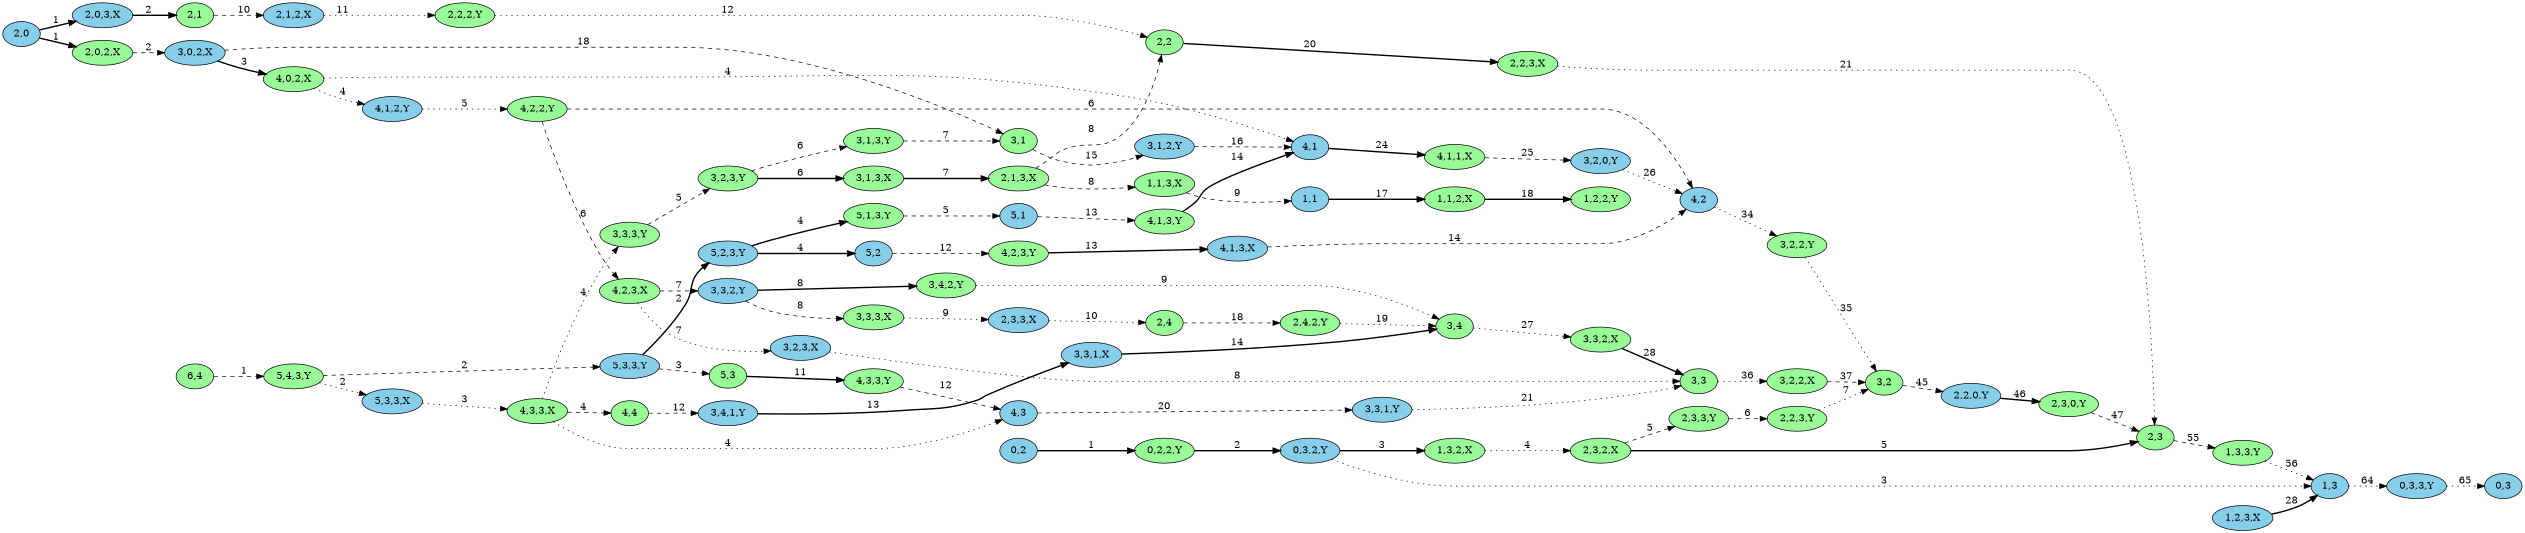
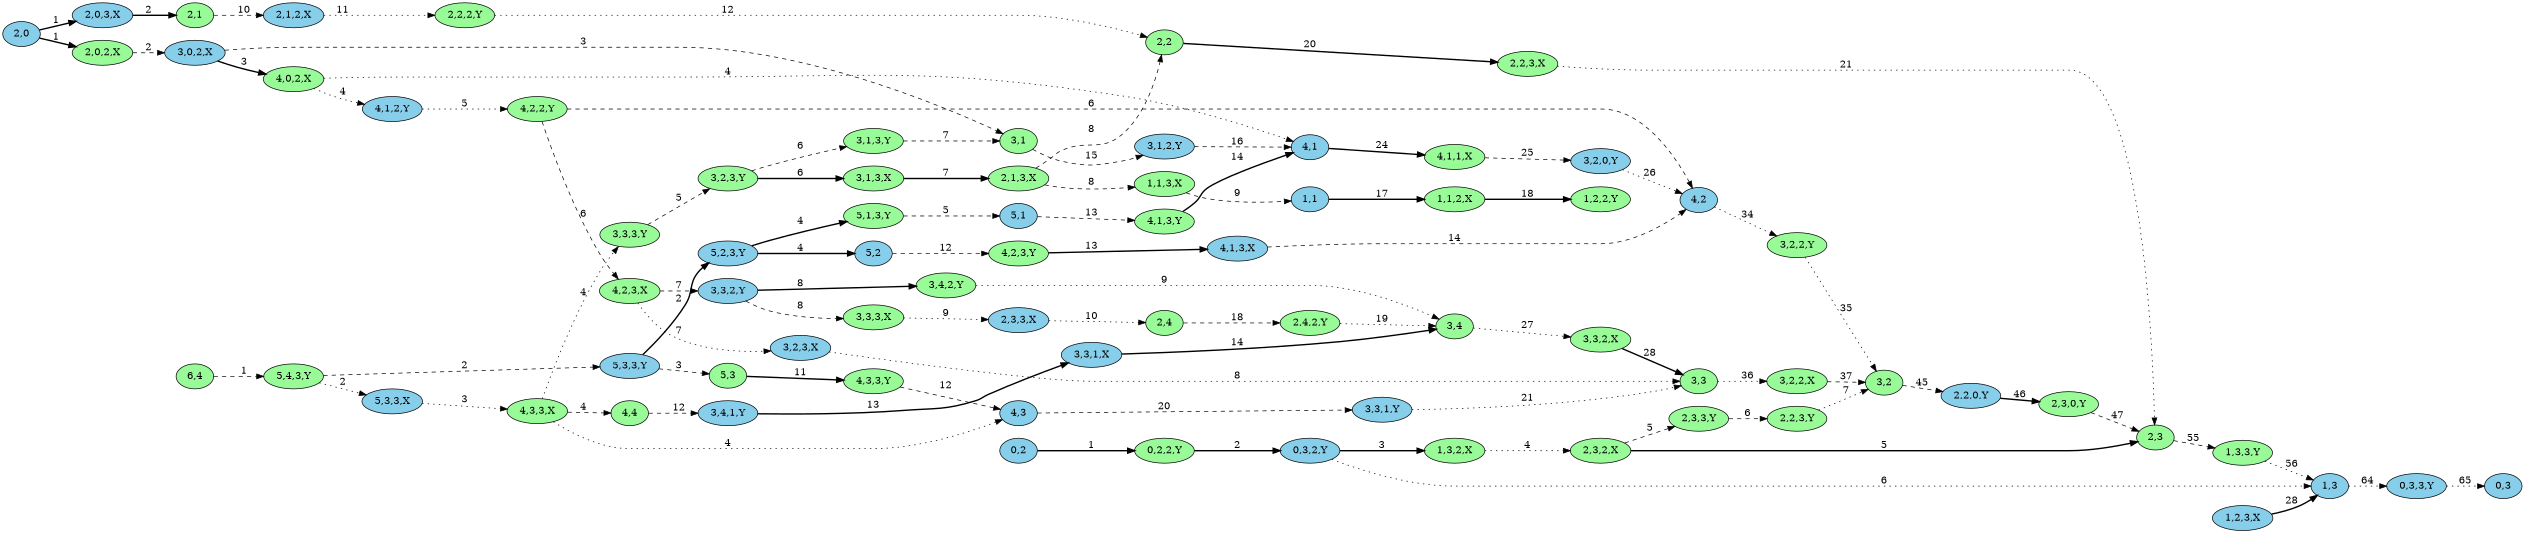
edge "3,0,2,X" -> "3,1": label "18" -> "3"
edge "0,3,2,Y" -> "1,3": label "3" -> "6"
